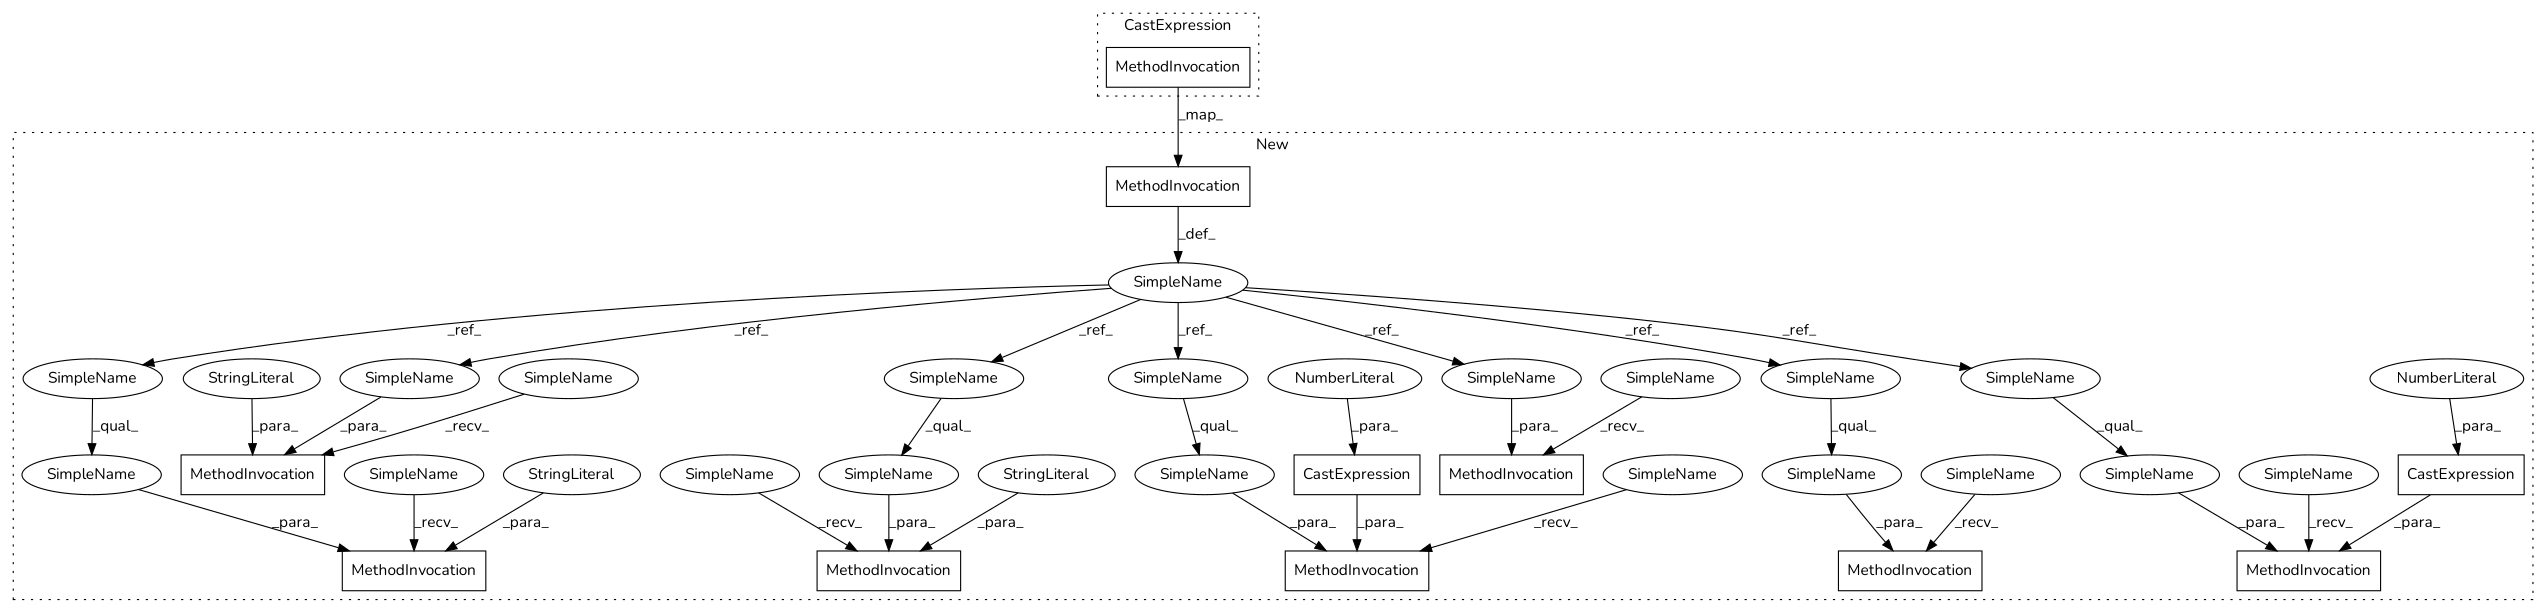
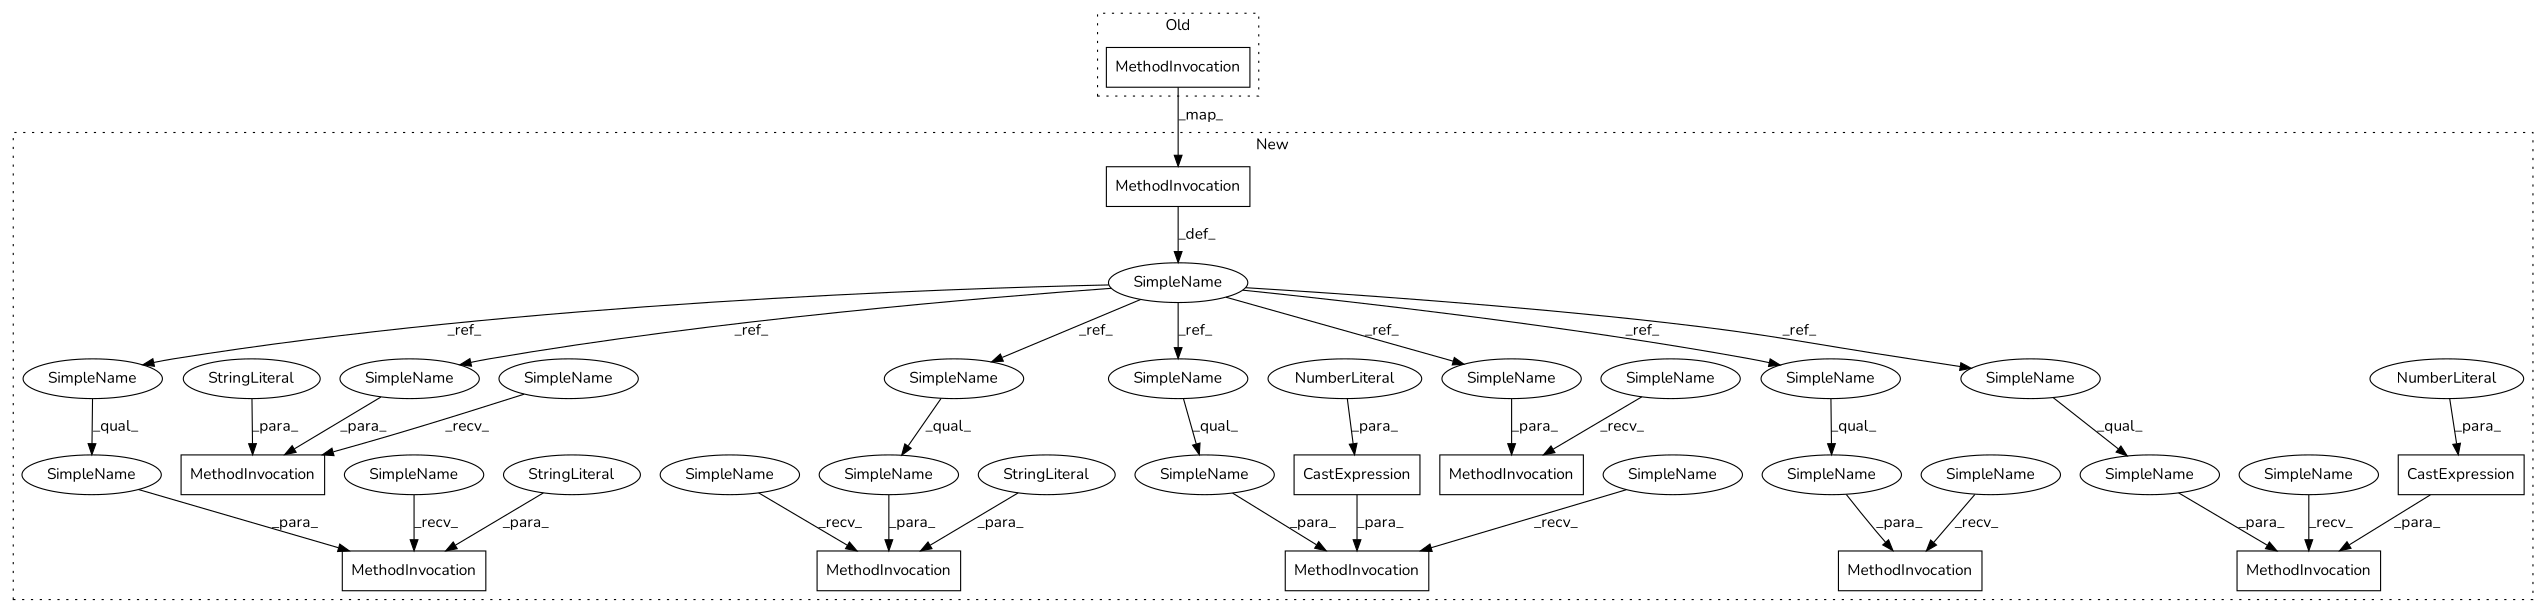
cluster "CastExpression": label "CastExpression" -> "Old"
